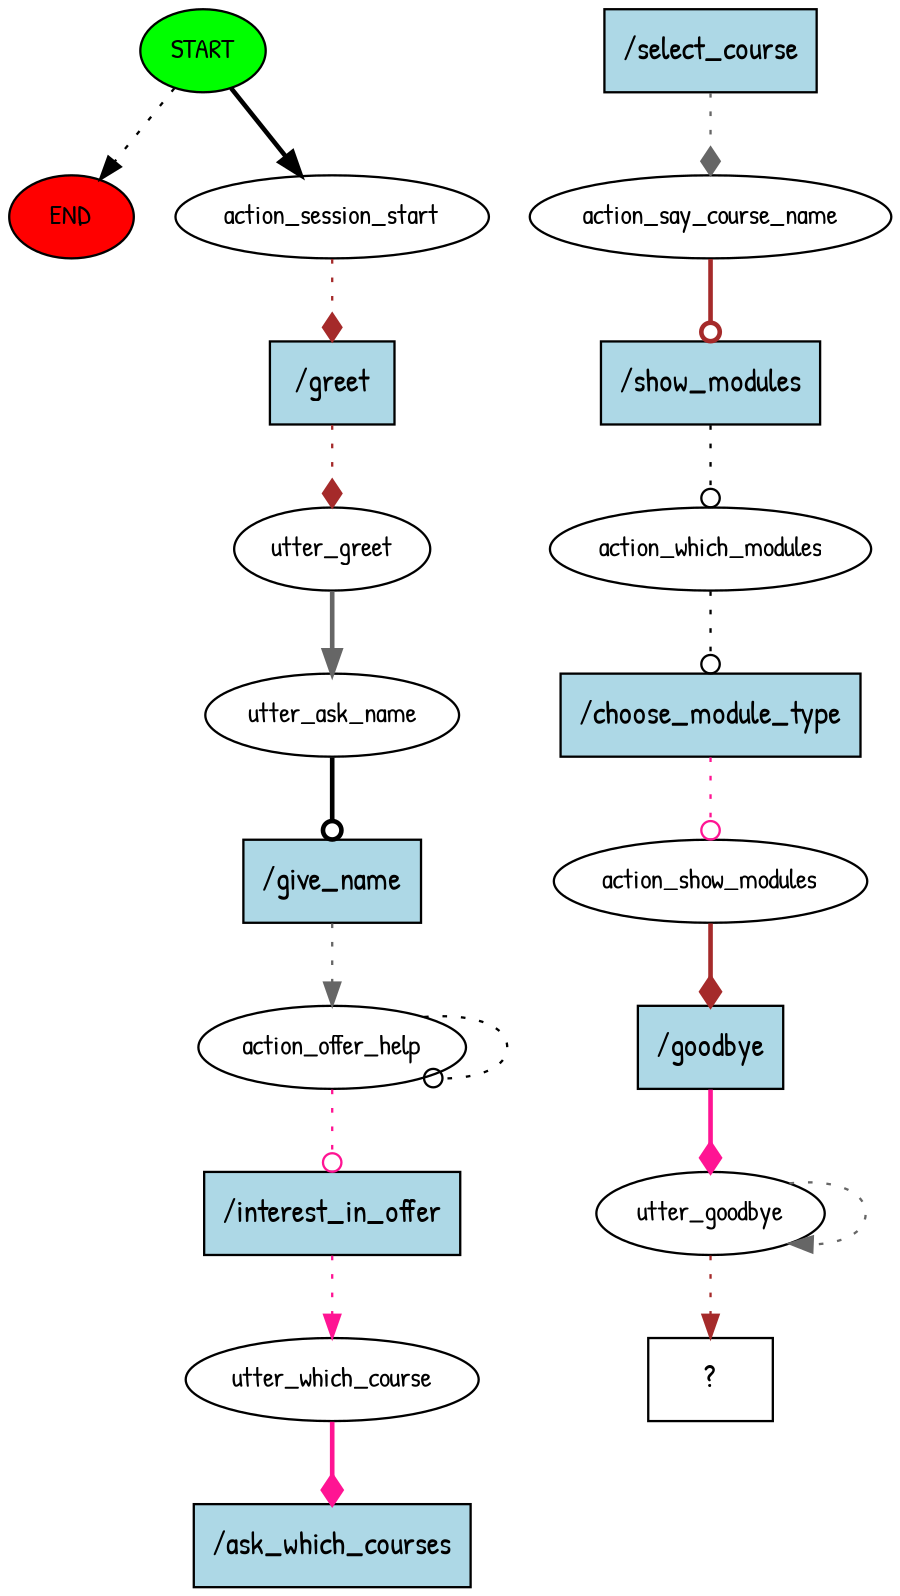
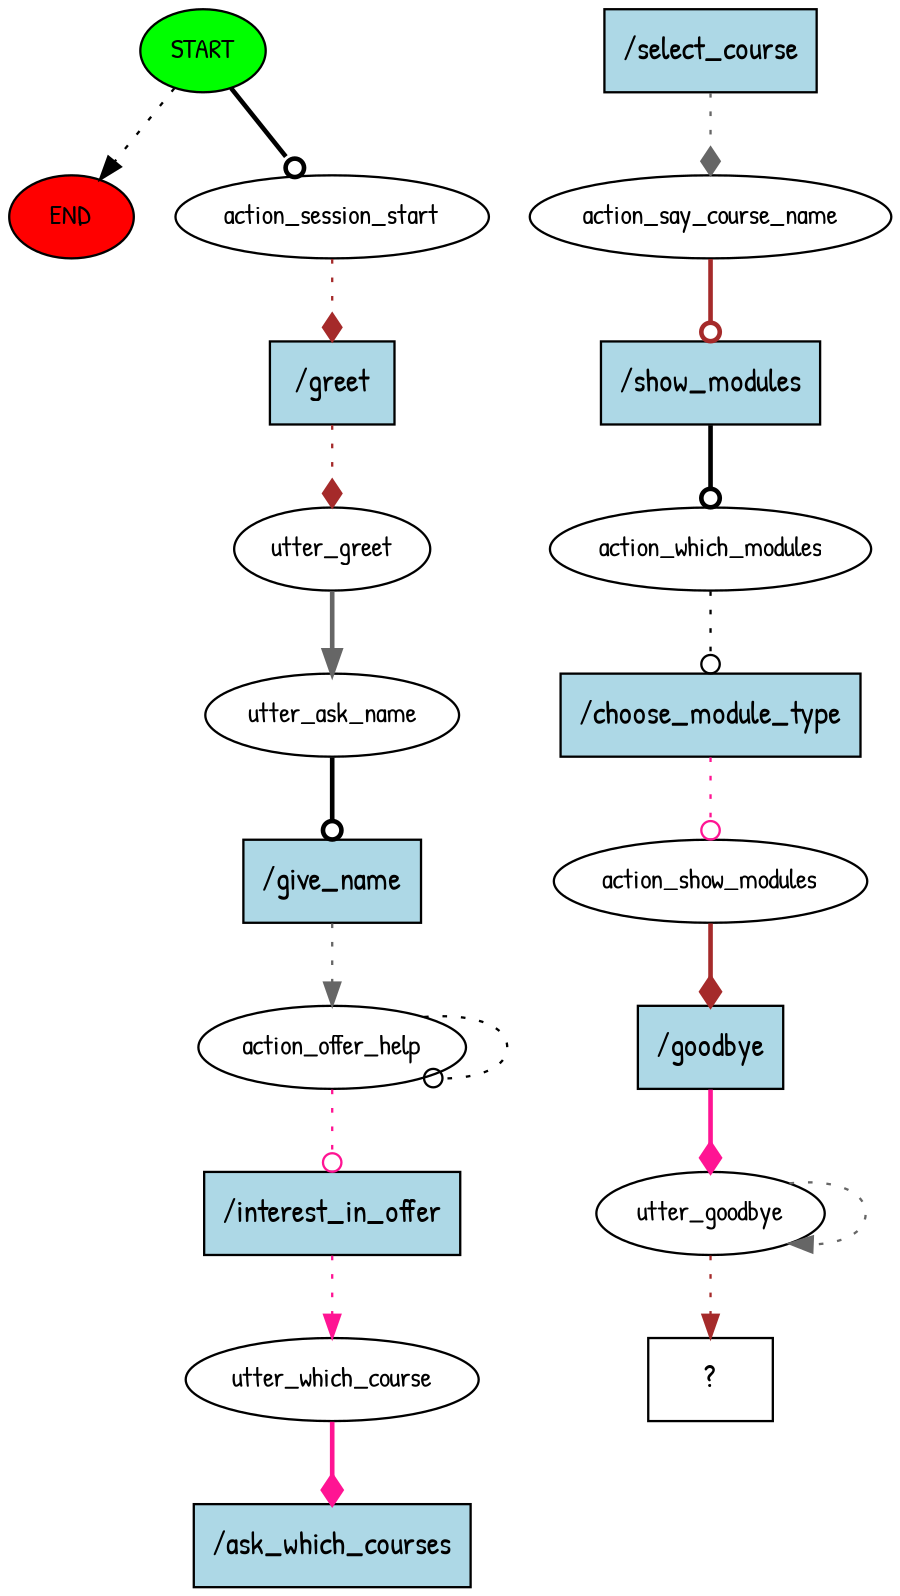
edge "START" -> "action_session_start": arrowhead normal -> odot
edge "/show_modules" -> "action_which_modules": style dotted -> bold
